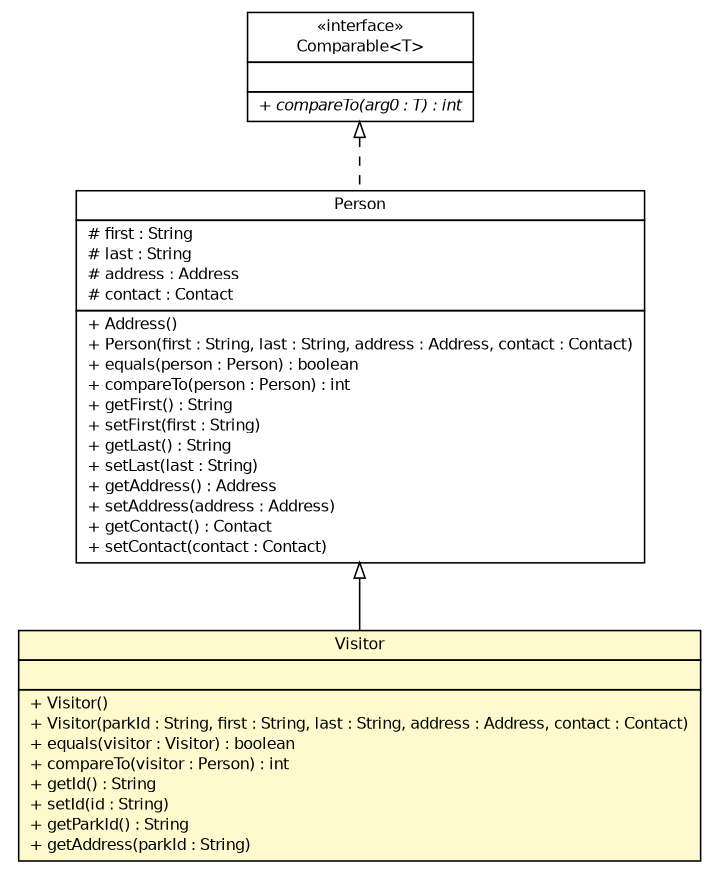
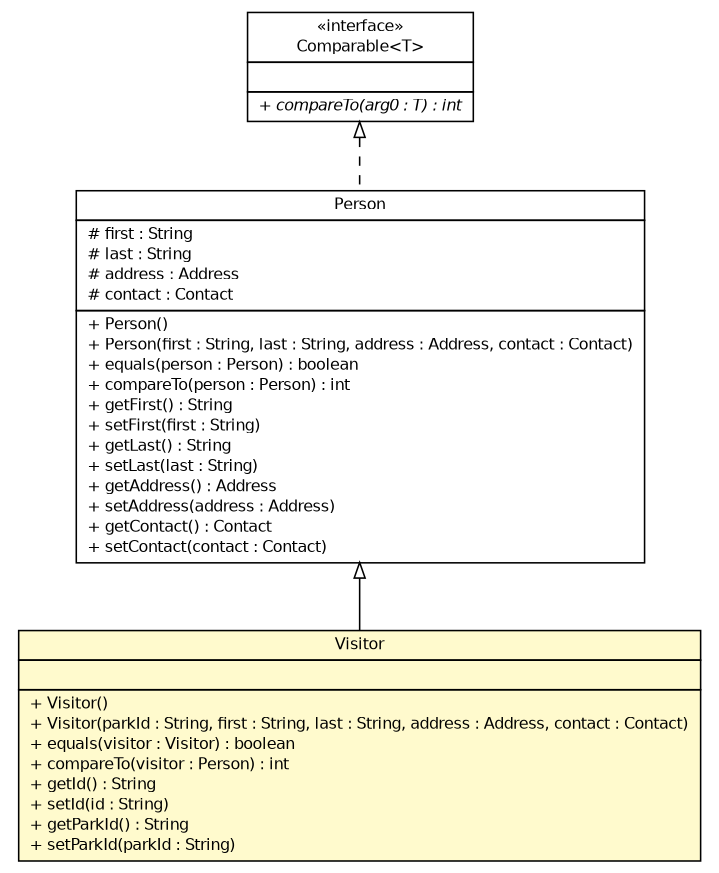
node "Person": text "+ Address()" -> "+ Person()"
node "Visitor": text "+ getAddress(parkId : String)" -> "+ setParkId(parkId : String)"
